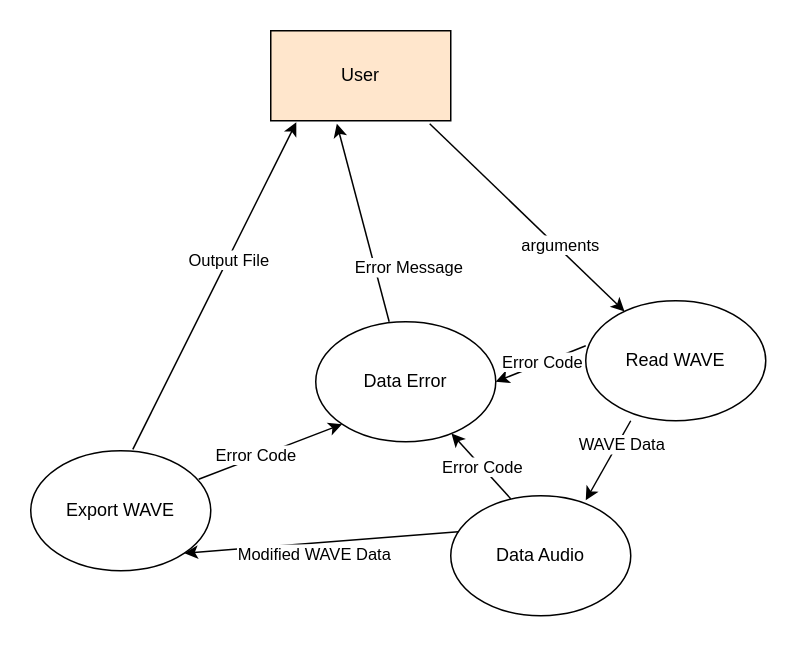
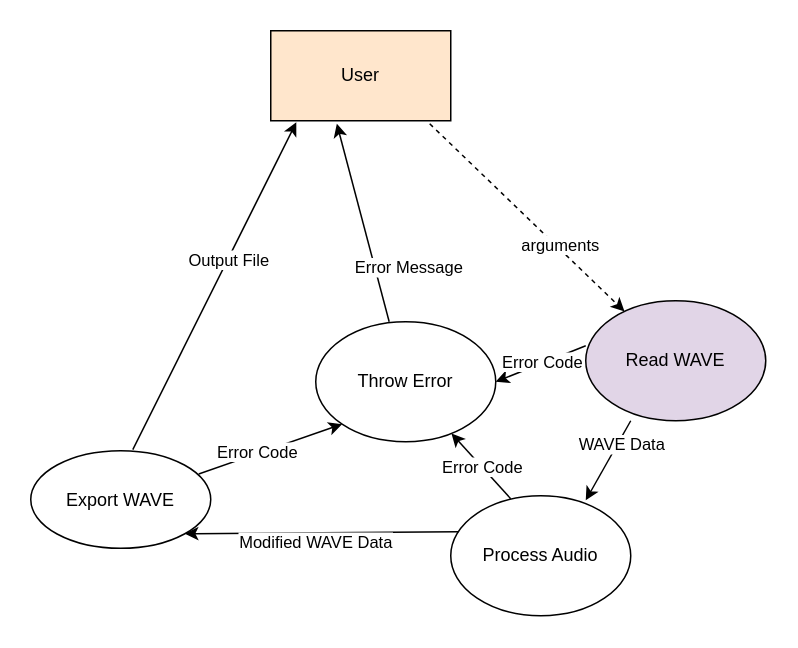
edge "User" -> "Read WAVE": style solid -> dashed
node "Read WAVE": fillcolor #ffffff -> #e1d5e7
node "Data Error": label "Data Error" -> "Throw Error"
node "Export WAVE": size 180x120 -> 180x98
node "Data Audio": label "Data Audio" -> "Process Audio"
